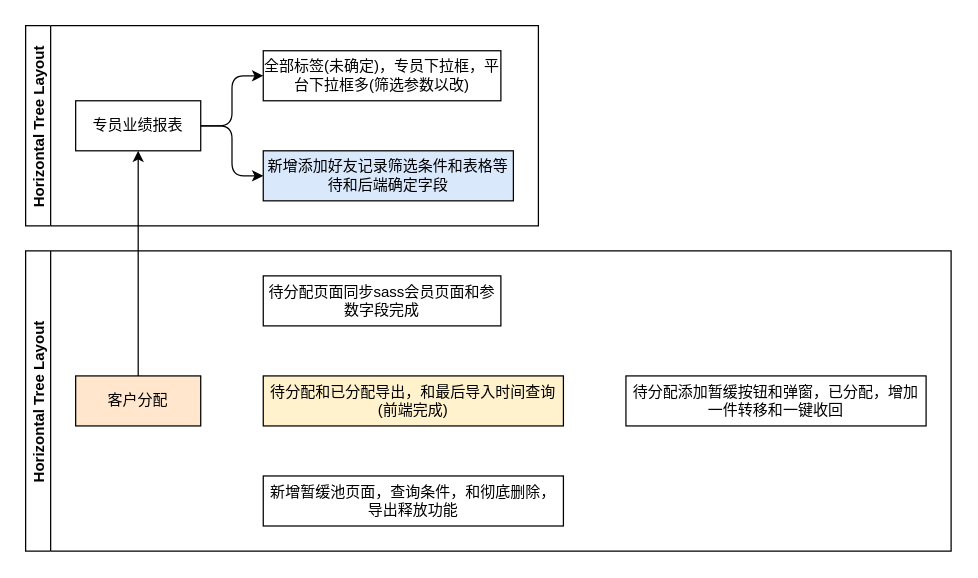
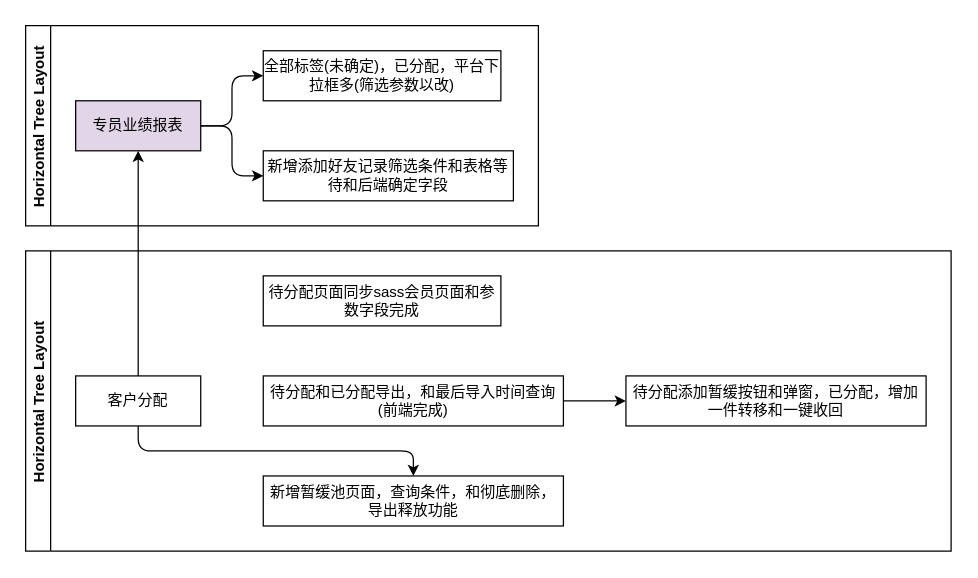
node "全部标签(未确定)，专员下拉框，平台下拉框多(筛选参数以改)": label "全部标签(未确定)，专员下拉框，平台下拉框多(筛选参数以改)" -> "全部标签(未确定)，已分配，平台下拉框多(筛选参数以改)"
node "专员业绩报表": fillcolor #ffffff -> #e1d5e7
node "新增添加好友记录筛选条件和表格等待和后端确定字段": fillcolor #dae8fc -> #ffffff
node "客户分配": fillcolor #ffe6cc -> #ffffff
node "待分配和已分配导出，和最后导入时间查询(前端完成)": fillcolor #fff2cc -> #ffffff
edge "待分配和已分配导出，和最后导入时间查询(前端完成)" -> "待分配添加暂缓按钮和弹窗，已分配，增加一件转移和一键收回": added
edge "客户分配" -> "新增暂缓池页面，查询条件，和彻底删除，导出释放功能": added
